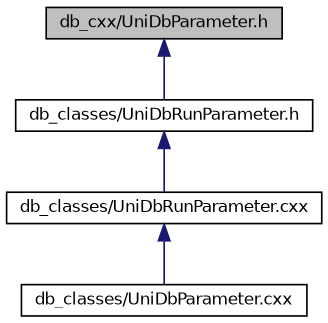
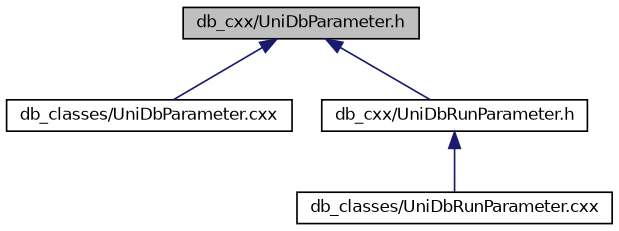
node "db_classes/UniDbRunParameter.h": label "db_classes/UniDbRunParameter.h" -> "db_cxx/UniDbRunParameter.h"
edge "db_classes/UniDbParameter.cxx" -> "db_classes/UniDbRunParameter.cxx": now "db_classes/UniDbParameter.cxx" -> "db_cxx/UniDbParameter.h"
